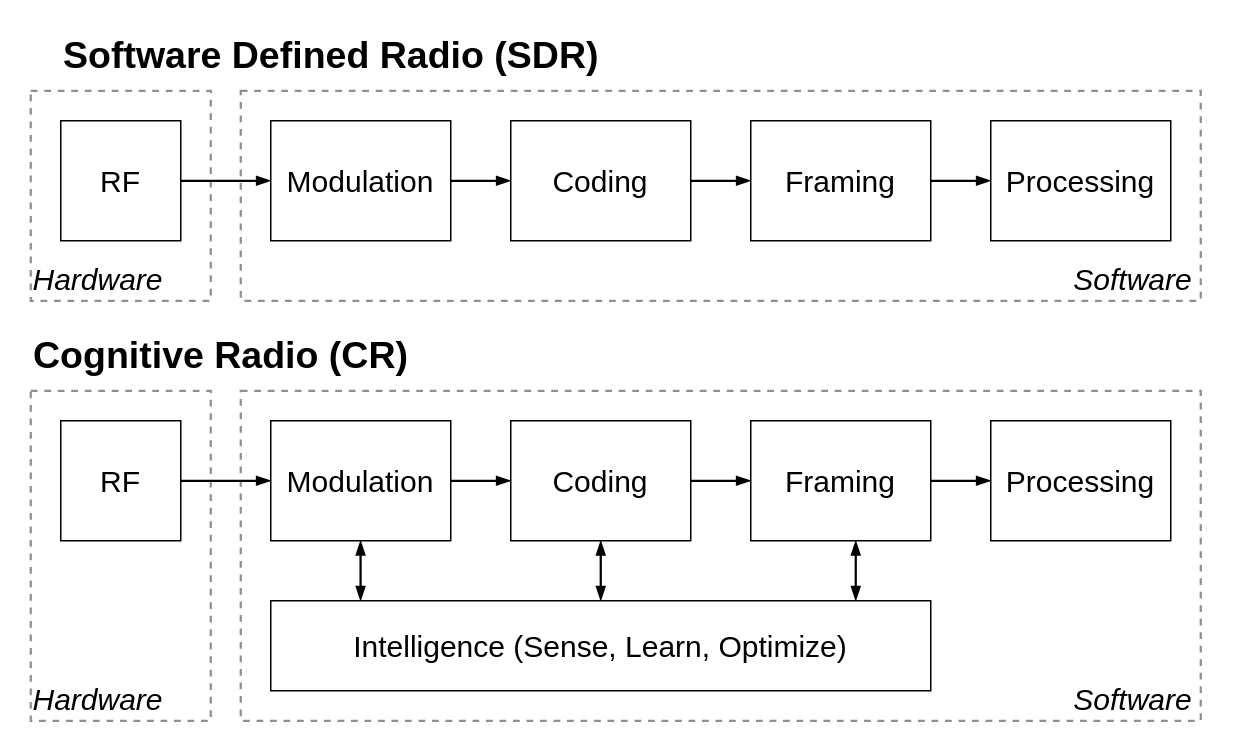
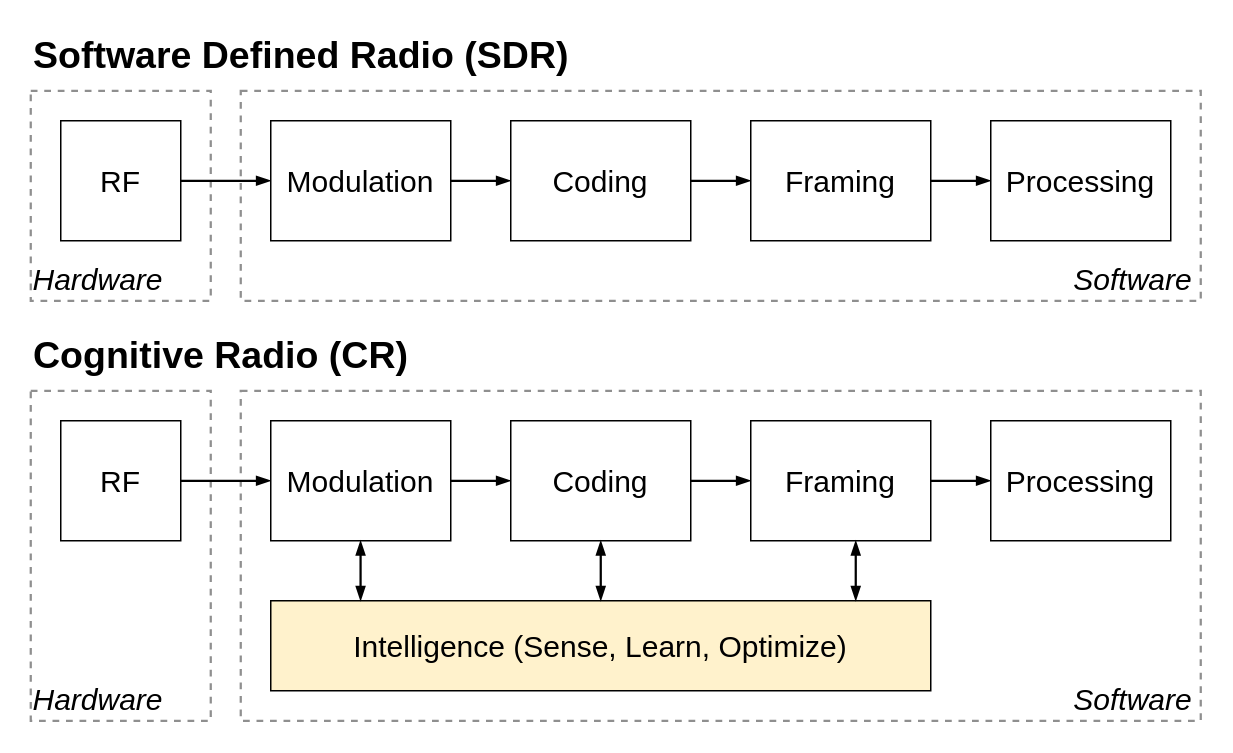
node "Software Defined Radio (SDR)": moved (338, 53) -> (308, 53)
node "Intelligence (Sense, Learn, Optimize)": fillcolor #ffffff -> #fff2cc
